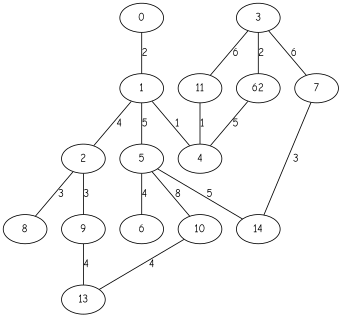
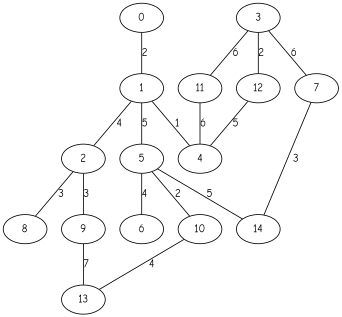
node "62": label "62" -> "12"
edge "11" -- "4": label "1" -> "6"
edge "5" -- "10": label "8" -> "2"
edge "9" -- "13": label "4" -> "7"
